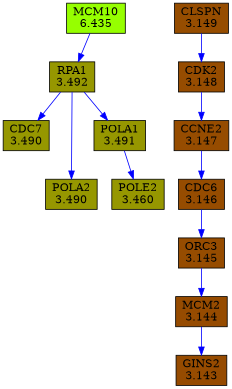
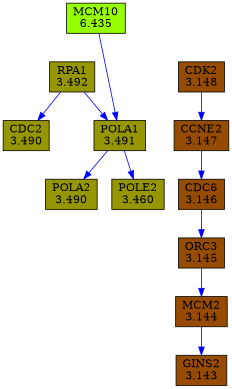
node "CLSPN 3.149": removed
edge "MCM10 6.435" -> "RPA1 3.492": now "MCM10 6.435" -> "POLA1 3.491"
edge "RPA1 3.492" -> "POLA2 3.490": now "POLA1 3.491" -> "POLA2 3.490"
node "CDC7 3.490": label "CDC7 3.490" -> "CDC2 3.490"
